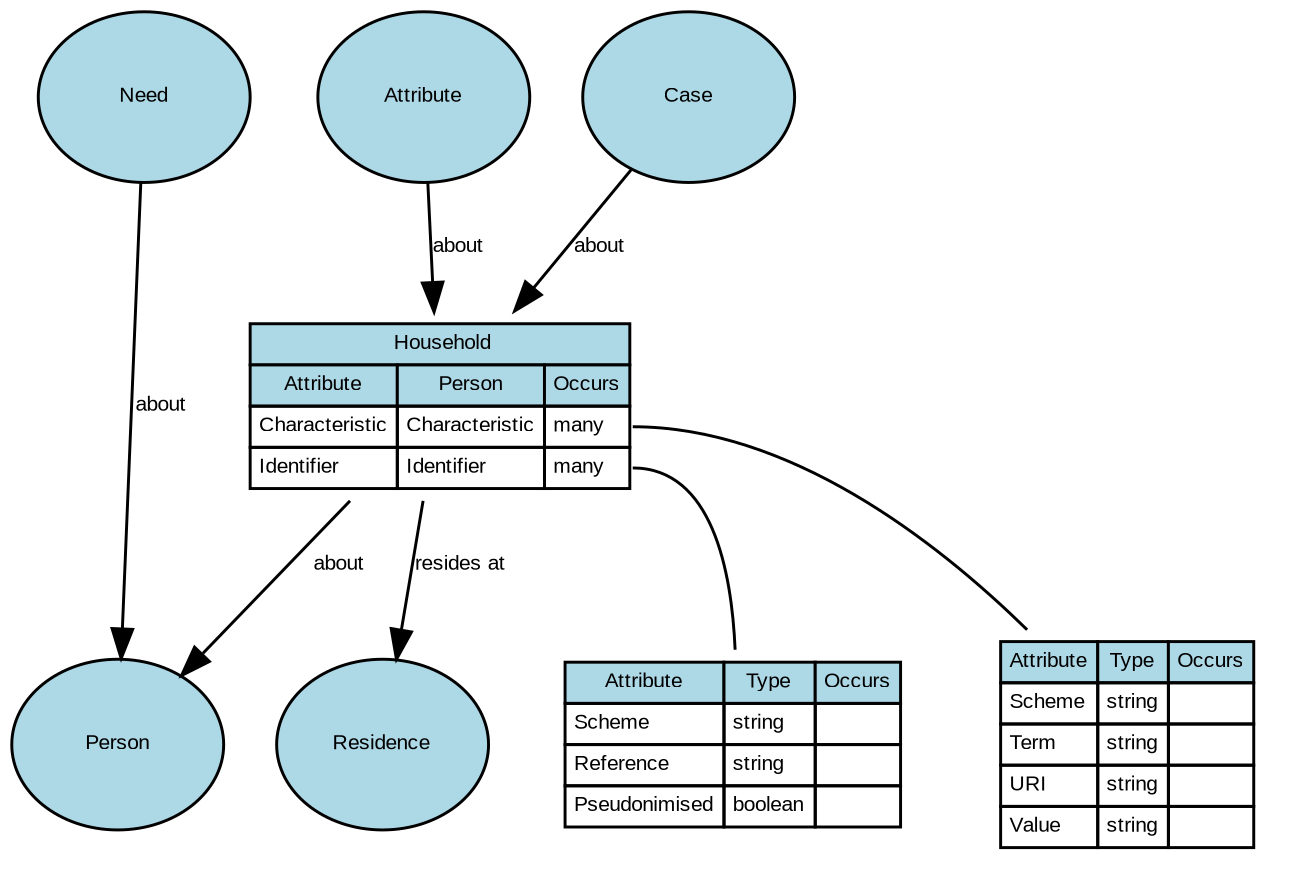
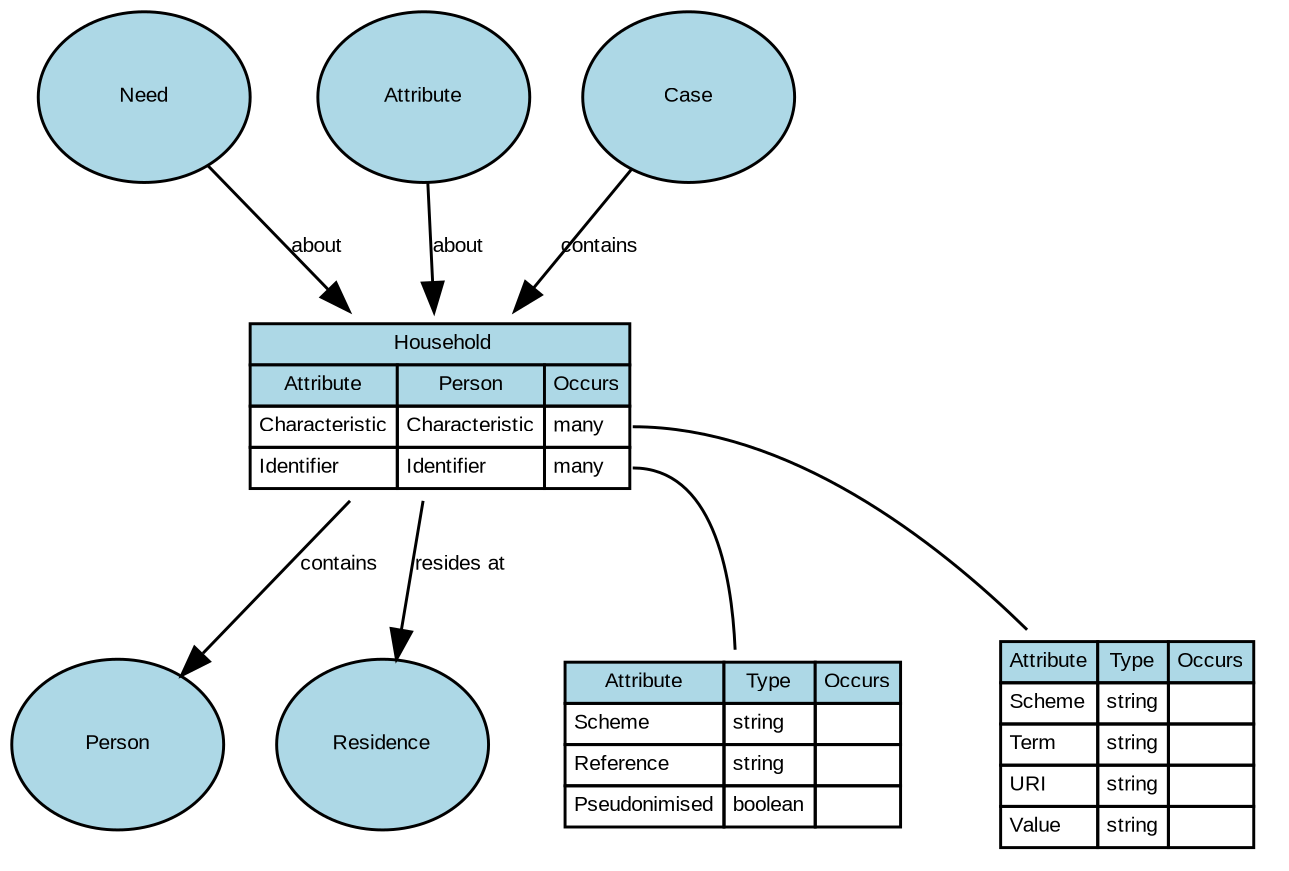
edge "Case" -> "Household": label "about" -> "contains"
edge "Need" -> "Person": now "Need" -> "Household"
edge "Household" -> "Person": label "about" -> "contains"
